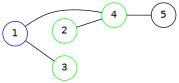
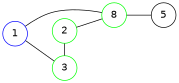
node "4": label "4" -> "8"
edge "2" -- "3": added
